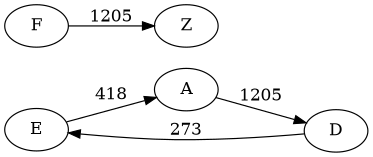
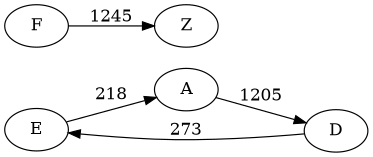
edge "F" -> "Z": label "1205" -> "1245"
edge "E" -> "A": label "418" -> "218"
